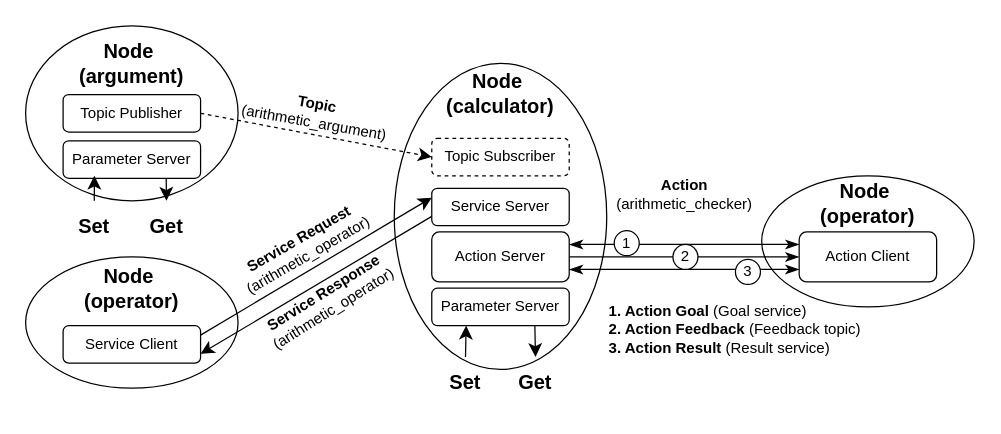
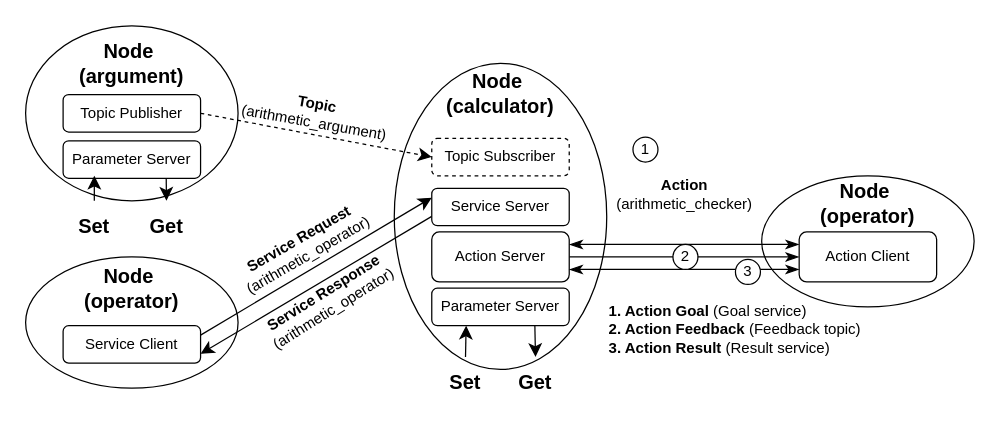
node "1": moved (627, 243) -> (646, 149)
